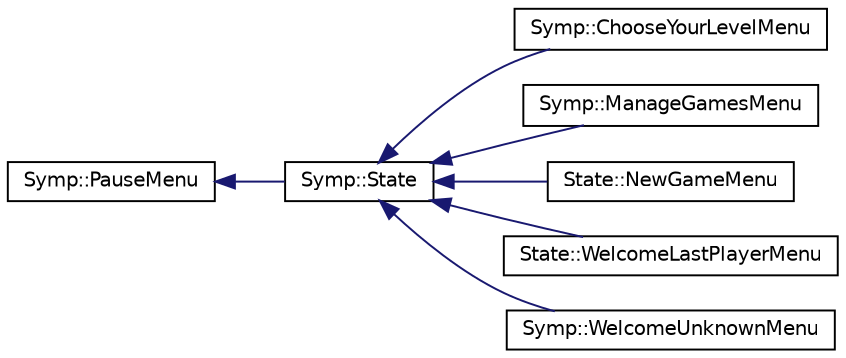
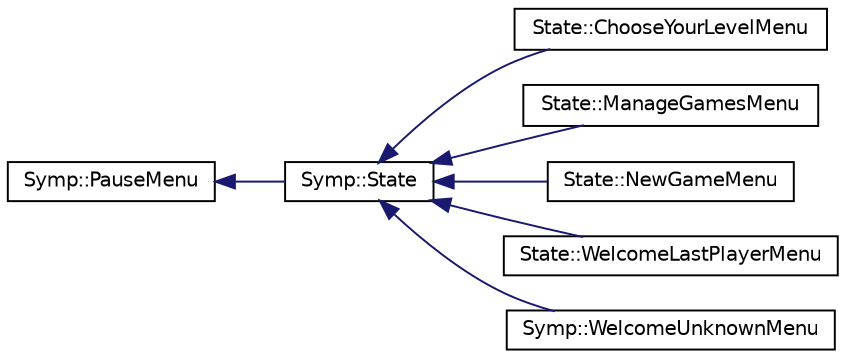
node "Symp::ChooseYourLevelMenu": label "Symp::ChooseYourLevelMenu" -> "State::ChooseYourLevelMenu"
node "Symp::ManageGamesMenu": label "Symp::ManageGamesMenu" -> "State::ManageGamesMenu"
